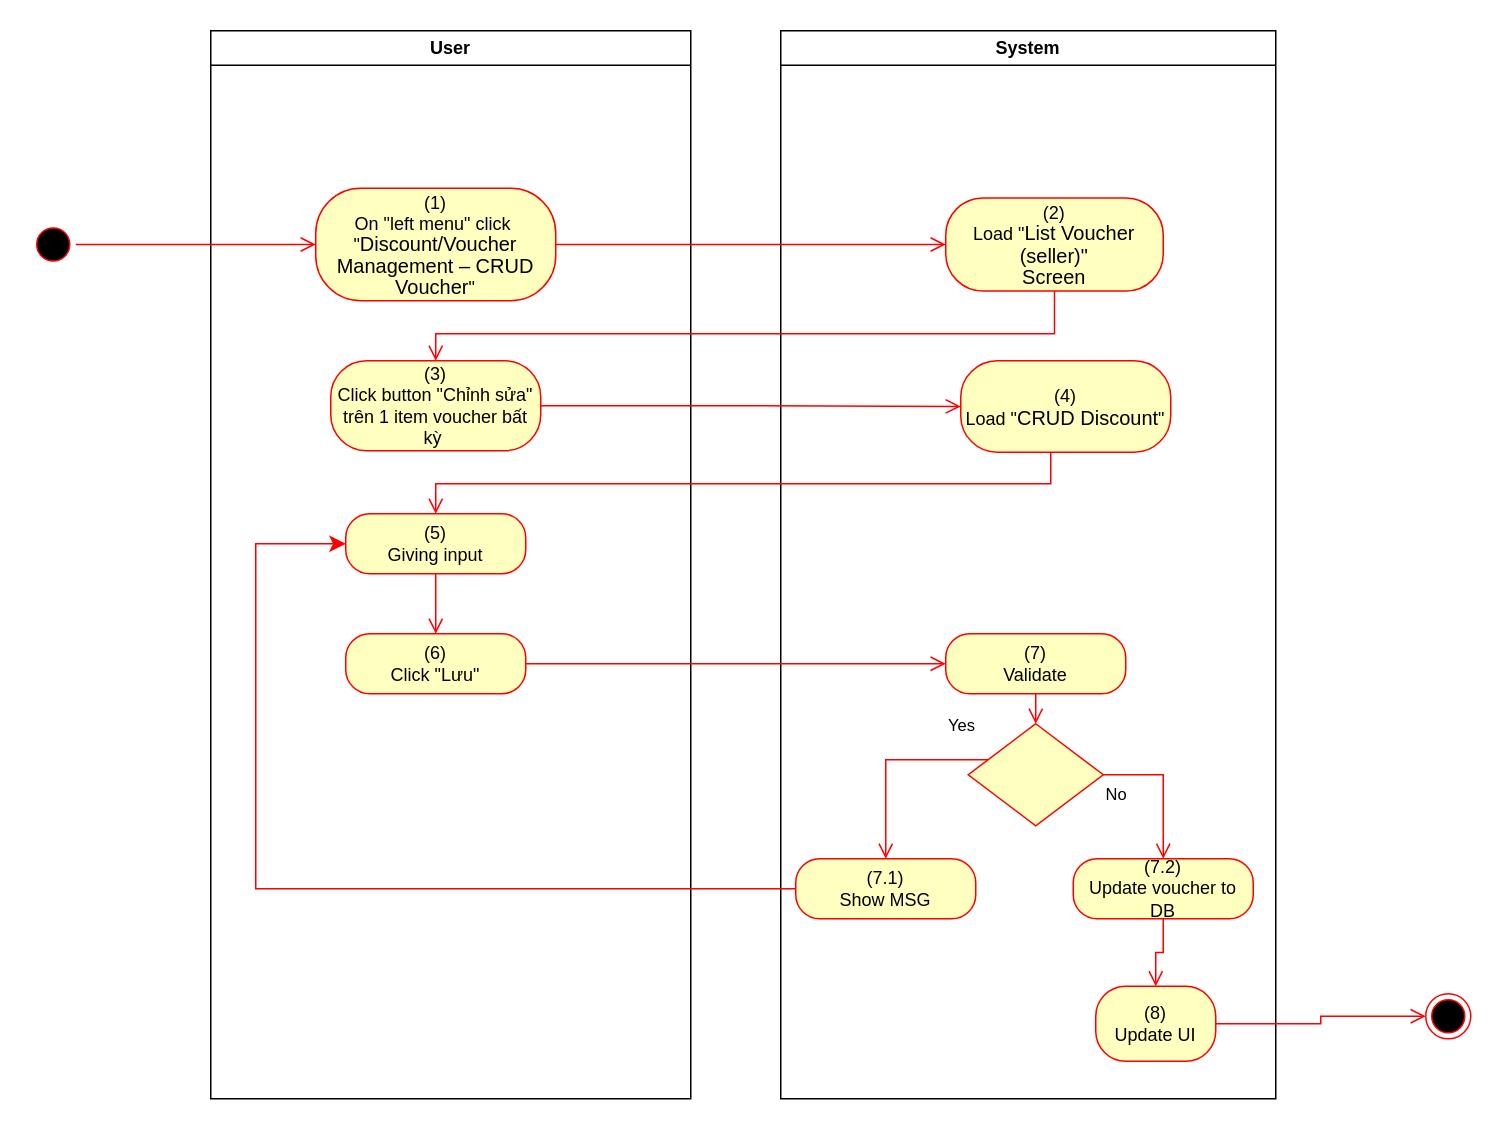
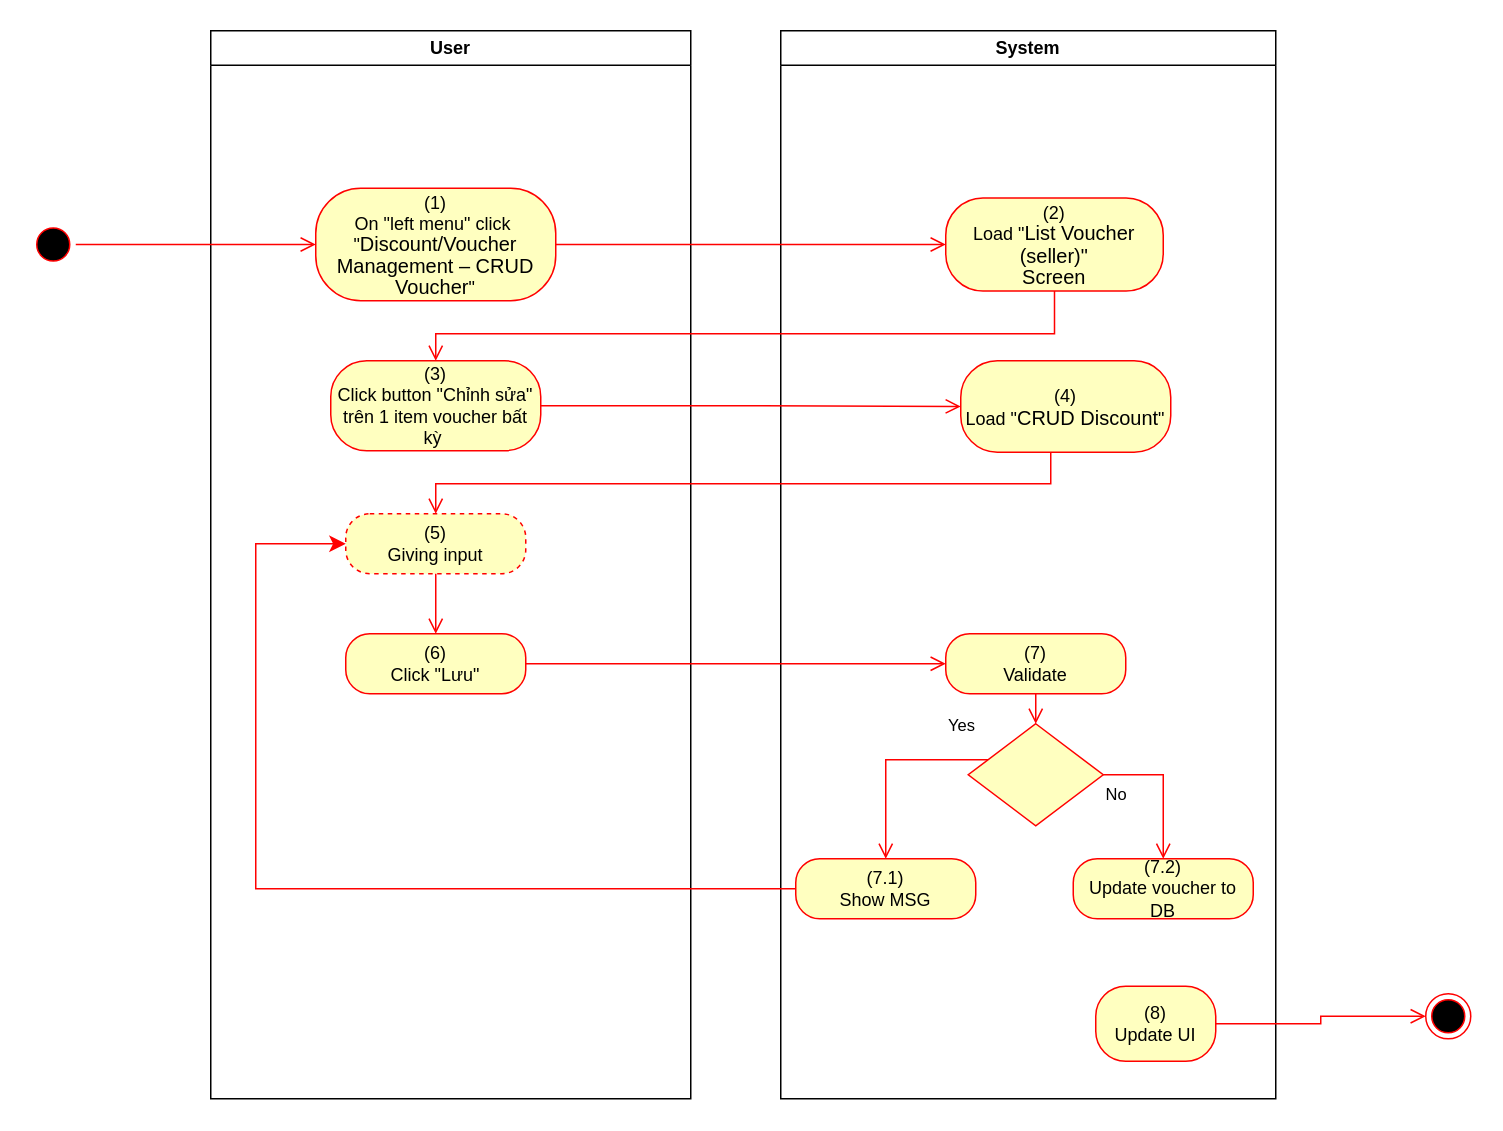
node "(5) Giving input": style solid -> dashed
edge "(7.2) Update voucher to DB" -> "(8) Update UI": removed
